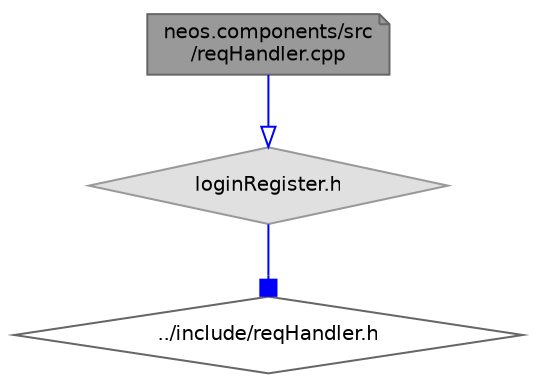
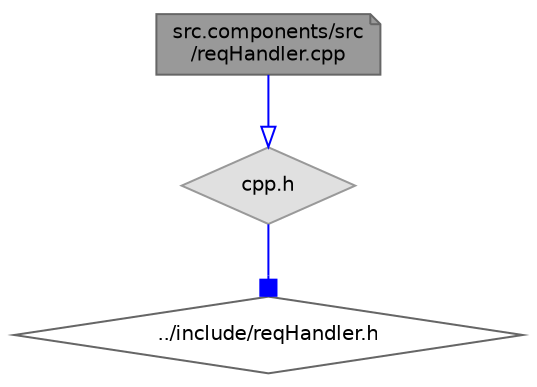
node "neos.components/src /reqHandler.cpp": label "neos.components/src /reqHandler.cpp" -> "src.components/src /reqHandler.cpp"
node "loginRegister.h": label "loginRegister.h" -> "cpp.h"
